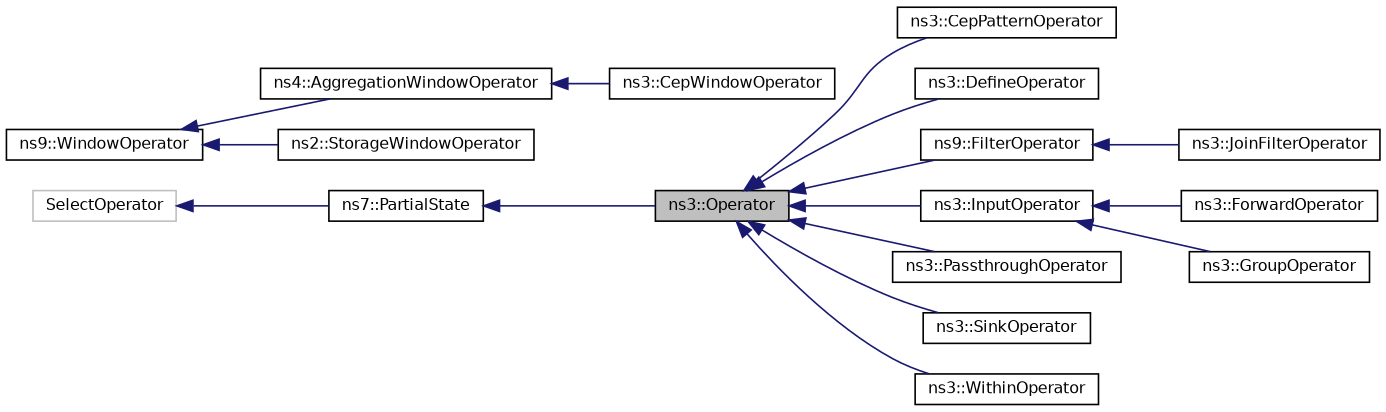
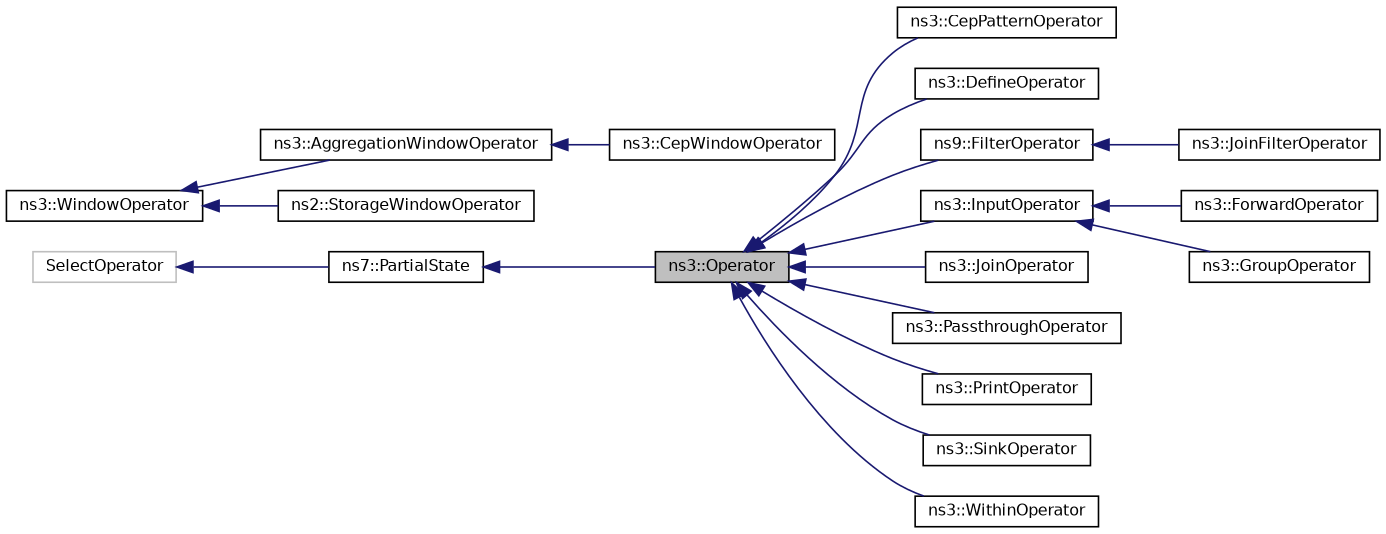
node "ns4::AggregationWindowOperator": label "ns4::AggregationWindowOperator" -> "ns3::AggregationWindowOperator"
node "ns9::WindowOperator": label "ns9::WindowOperator" -> "ns3::WindowOperator"
node "ns3::JoinOperator": added
node "ns3::PrintOperator": added
